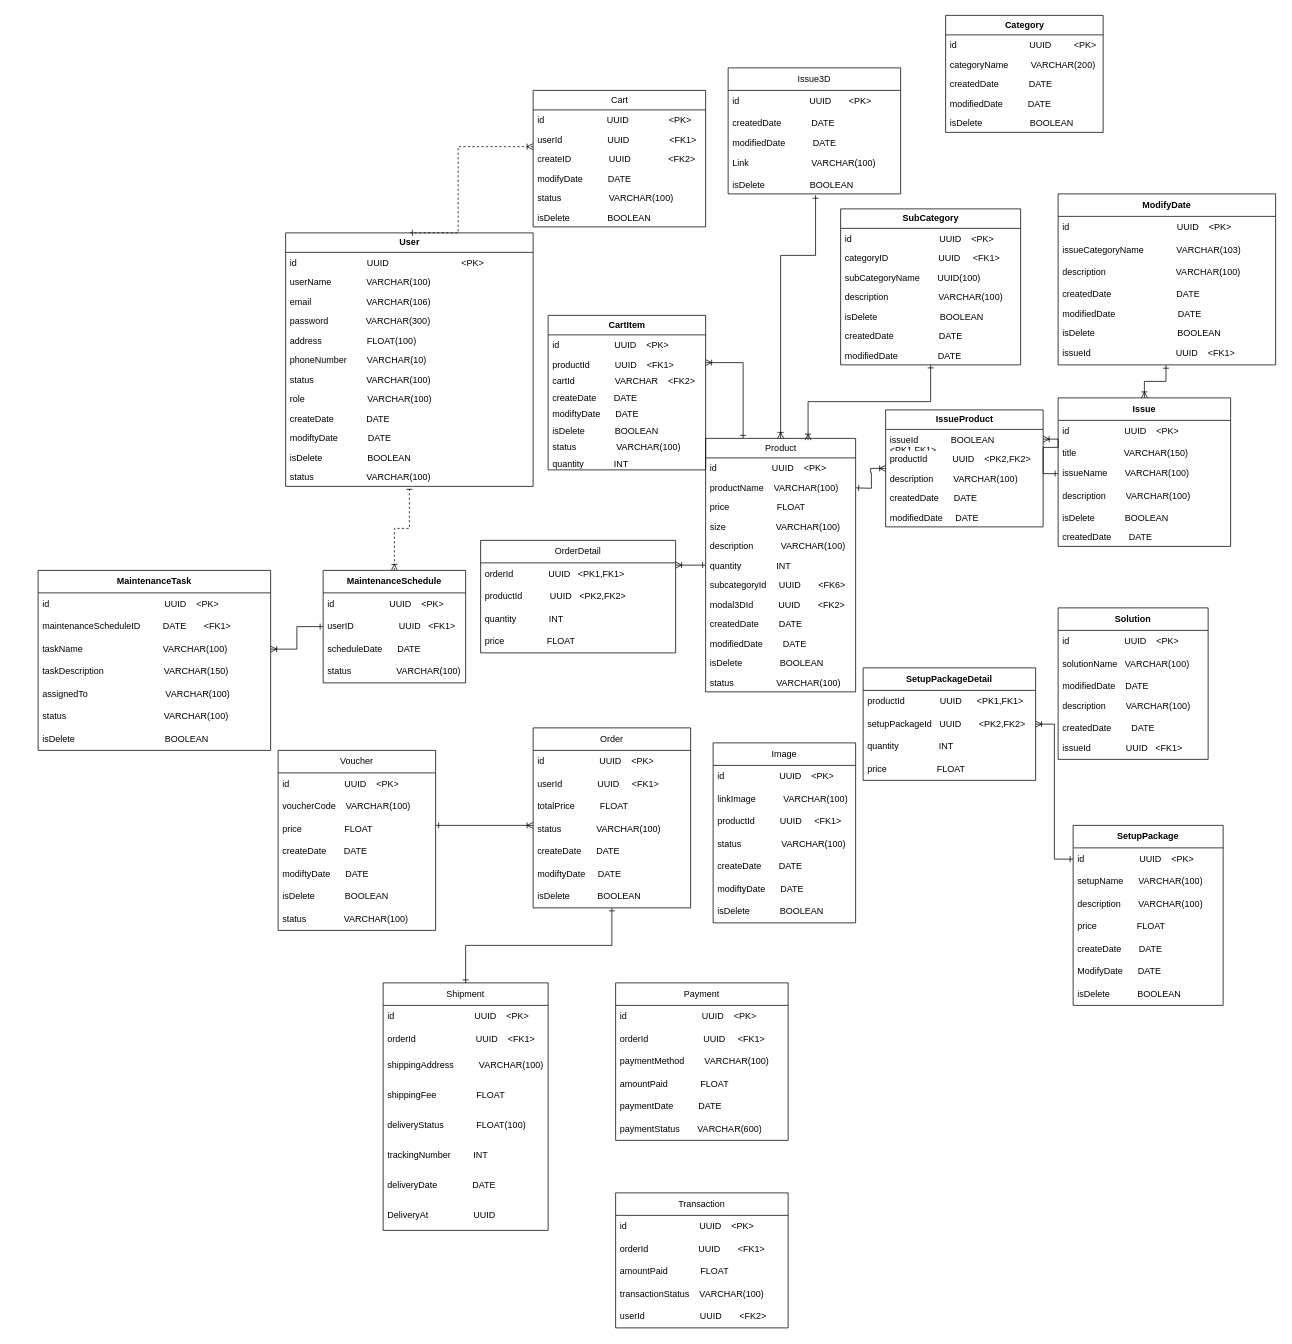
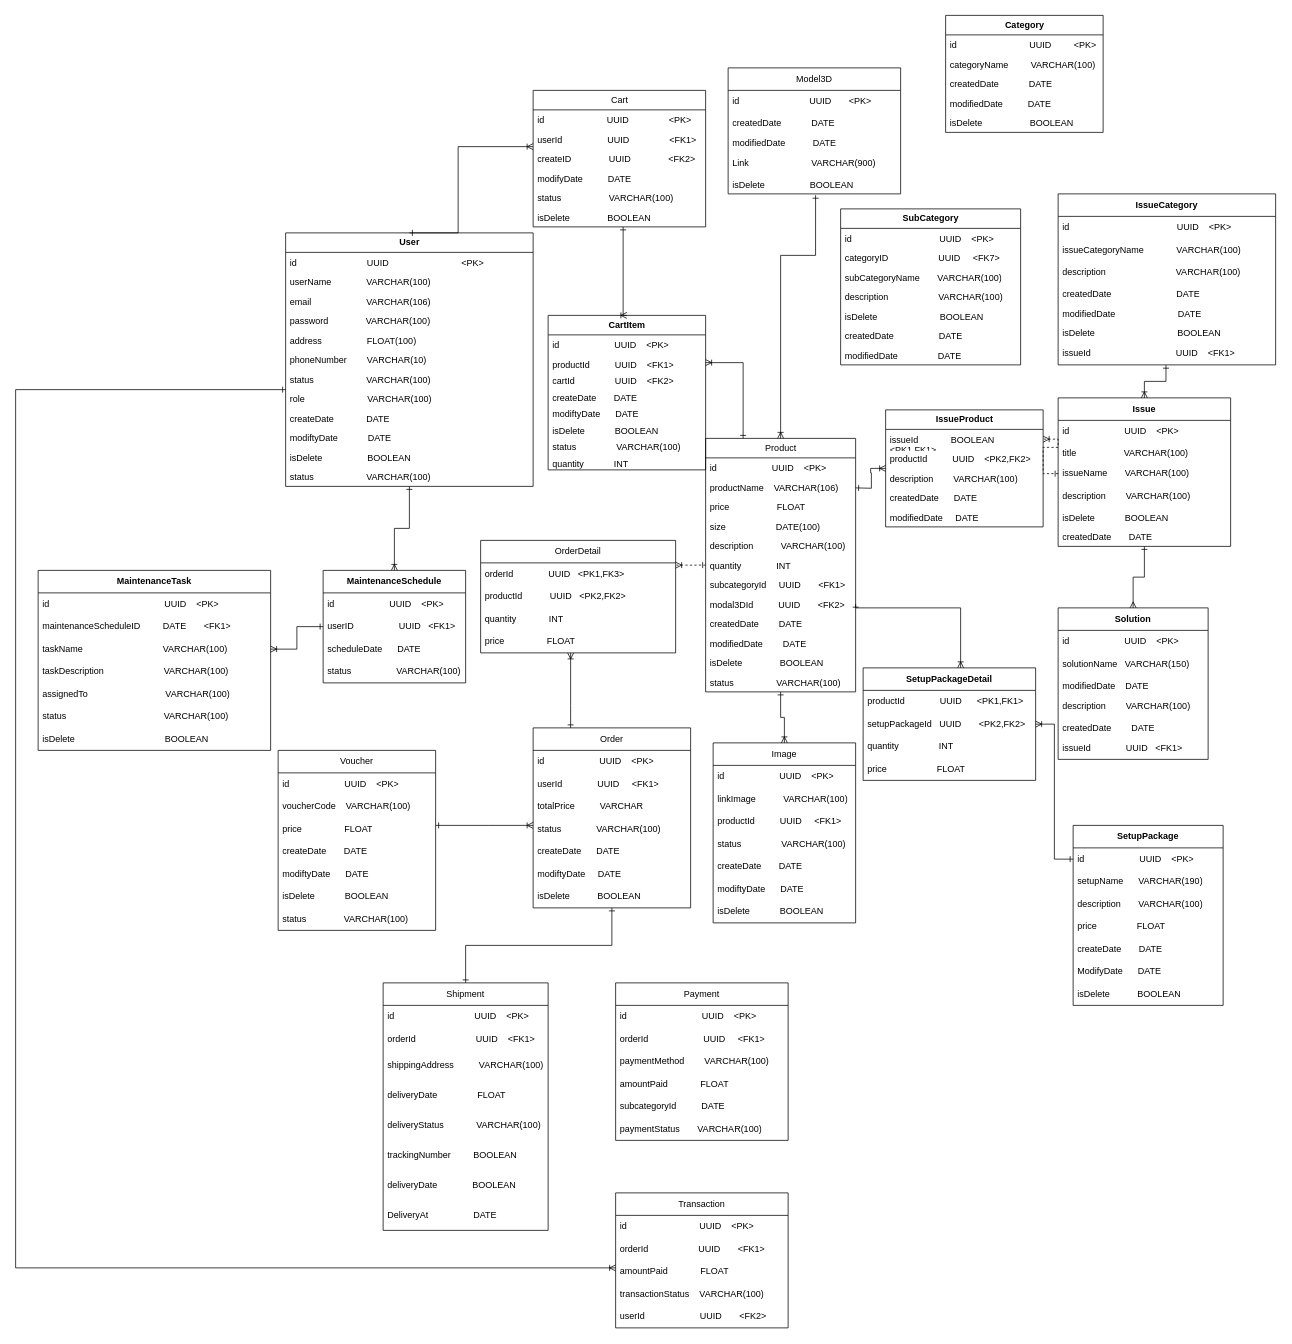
node "categoryName VARCHAR(200)": label "categoryName VARCHAR(200)" -> "categoryName VARCHAR(100)"
node "Issue3D": label "Issue3D" -> "Model3D"
edge "Cart" -- "User": style dashed -> solid
node "Link VARCHAR(100)": label "Link VARCHAR(100)" -> "Link VARCHAR(900)"
node "ModifyDate": label "ModifyDate" -> "IssueCategory"
node "issueCategoryName VARCHAR(103)": label "issueCategoryName VARCHAR(103)" -> "issueCategoryName VARCHAR(100)"
node "categoryID UUID <FK1>": label "categoryID UUID <FK1>" -> "categoryID UUID <FK7>"
edge "Cart" -- "CartItem": added
node "subCategoryName UUID(100)": label "subCategoryName UUID(100)" -> "subCategoryName VARCHAR(100)"
node "password VARCHAR(300)": label "password VARCHAR(300)" -> "password VARCHAR(100)"
node "cartId VARCHAR <FK2>": label "cartId VARCHAR <FK2>" -> "cartId UUID <FK2>"
edge "SubCategory" -- "Product": removed
node "title VARCHAR(150)": label "title VARCHAR(150)" -> "title VARCHAR(100)"
edge "issueId BOOLEAN <PK1,FK1>" -- "issueName VARCHAR(100)": style solid -> dashed
node "productName VARCHAR(100)": label "productName VARCHAR(100)" -> "productName VARCHAR(106)"
edge "User" -- "MaintenanceSchedule": style dashed -> solid
node "size VARCHAR(100)": label "size VARCHAR(100)" -> "size DATE(100)"
edge "Product" -- "OrderDetail": style solid -> dashed
node "orderId UUID <PK1,FK1>": label "orderId UUID <PK1,FK1>" -> "orderId UUID <PK1,FK3>"
edge "Issue" -- "Solution": added
node "subcategoryId UUID <FK6>": label "subcategoryId UUID <FK6>" -> "subcategoryId UUID <FK1>"
edge "modal3DId UUID <FK2>" -- "SetupPackageDetail": added
node "solutionName VARCHAR(100)": label "solutionName VARCHAR(100)" -> "solutionName VARCHAR(150)"
node "taskDescription VARCHAR(150)": label "taskDescription VARCHAR(150)" -> "taskDescription VARCHAR(100)"
edge "OrderDetail" -- "Order": added
edge "Product" -- "Image": added
node "totalPrice FLOAT": label "totalPrice FLOAT" -> "totalPrice VARCHAR"
node "setupName VARCHAR(100)": label "setupName VARCHAR(100)" -> "setupName VARCHAR(190)"
edge "User" -- "Transaction": added
node "shippingFee FLOAT": label "shippingFee FLOAT" -> "deliveryDate FLOAT"
node "paymentDate DATE": label "paymentDate DATE" -> "subcategoryId DATE"
node "deliveryStatus FLOAT(100)": label "deliveryStatus FLOAT(100)" -> "deliveryStatus VARCHAR(100)"
node "paymentStatus VARCHAR(600)": label "paymentStatus VARCHAR(600)" -> "paymentStatus VARCHAR(100)"
node "trackingNumber INT": label "trackingNumber INT" -> "trackingNumber BOOLEAN"
node "deliveryDate DATE": label "deliveryDate DATE" -> "deliveryDate BOOLEAN"
node "DeliveryAt UUID": label "DeliveryAt UUID" -> "DeliveryAt DATE"
